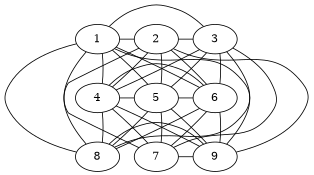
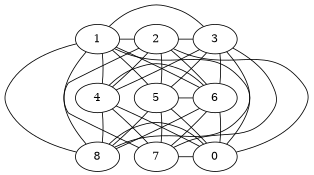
edge "4" -- "5": removed
node "9": label "9" -> "0"
